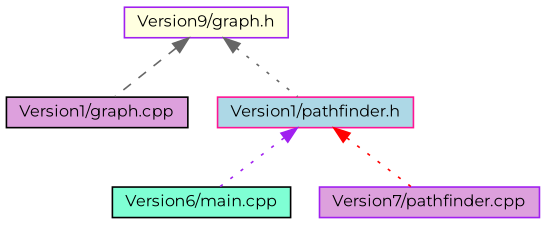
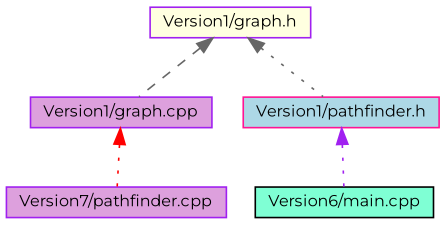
node "Version9/graph.h": label "Version9/graph.h" -> "Version1/graph.h"
node "Version1/graph.cpp": color black -> purple
edge "Version7/pathfinder.cpp" -> "Version1/pathfinder.h": now "Version7/pathfinder.cpp" -> "Version1/graph.cpp"
